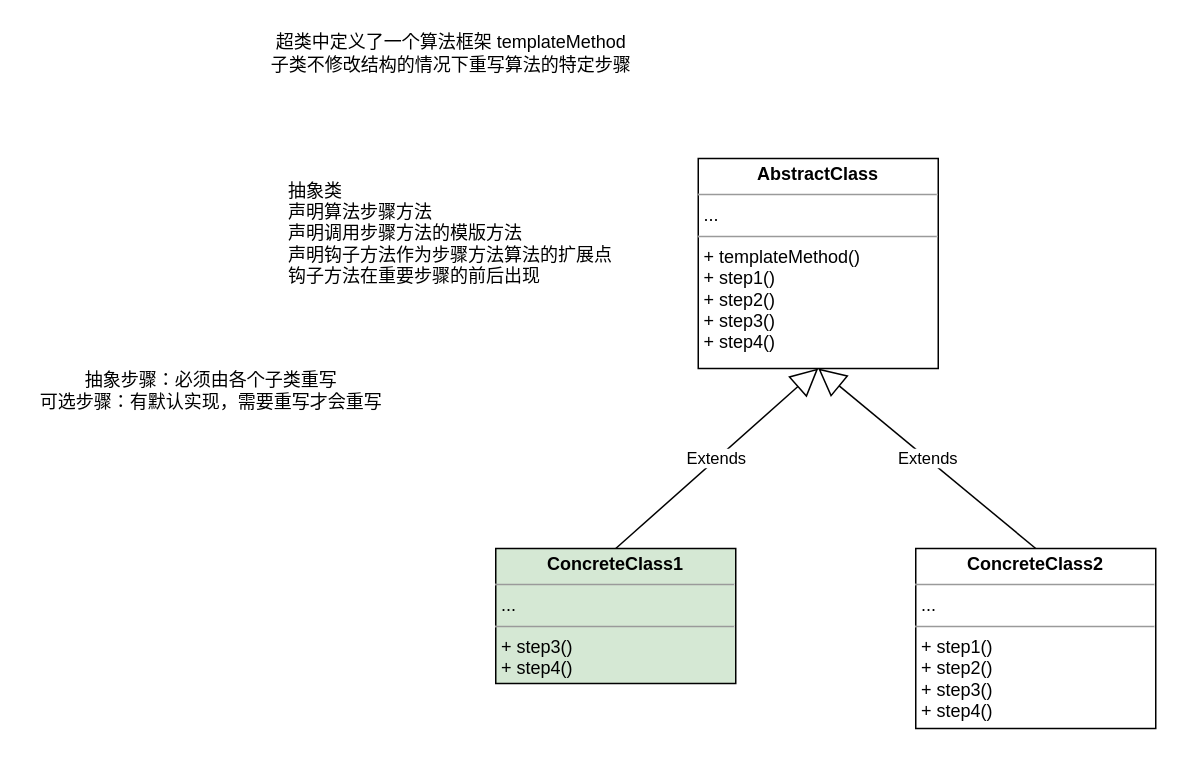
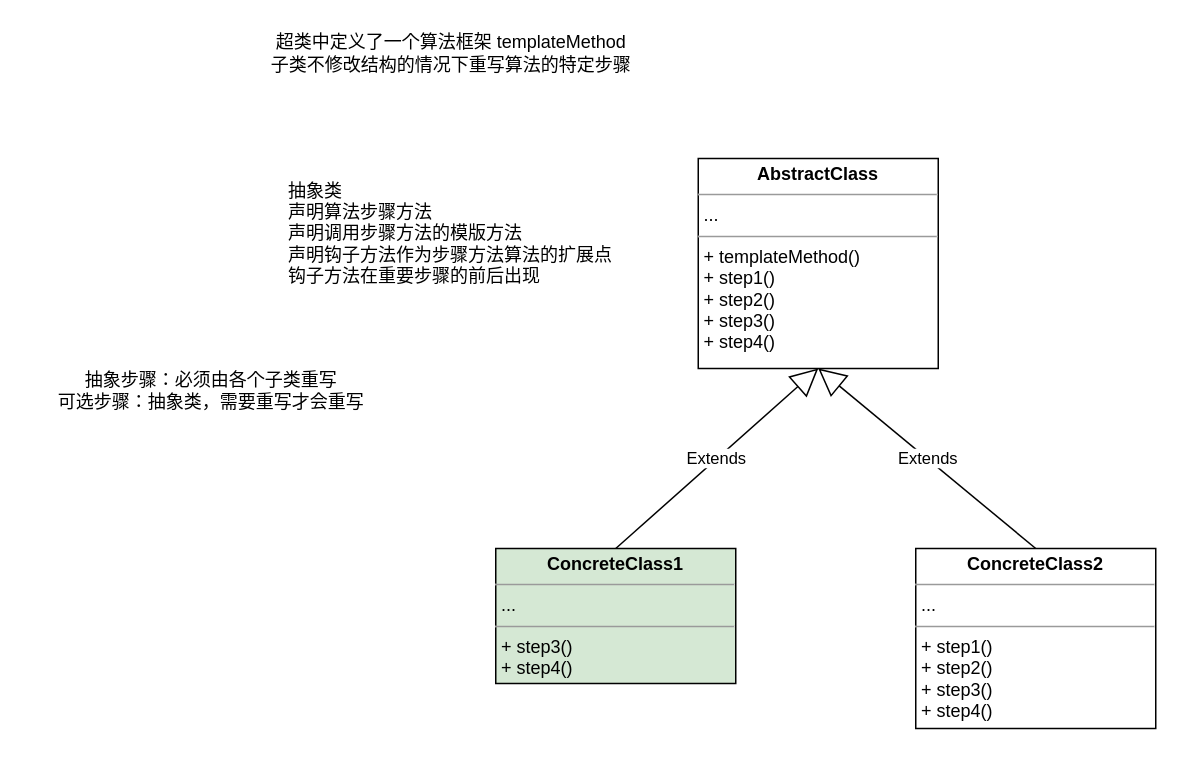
node "抽象步骤：必须由各个子类重写 可选步骤：有默认实现，需要重写才会重写": label "抽象步骤：必须由各个子类重写 可选步骤：有默认实现，需要重写才会重写" -> "抽象步骤：必须由各个子类重写 可选步骤：抽象类，需要重写才会重写"
